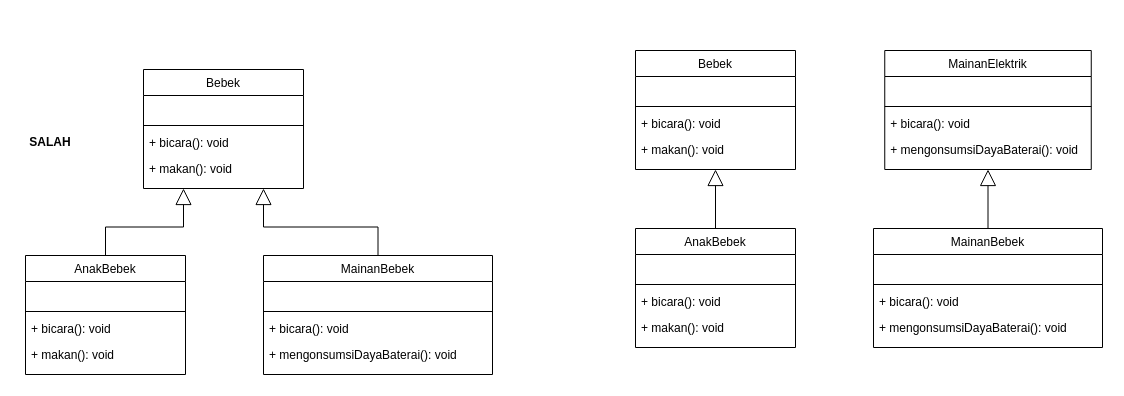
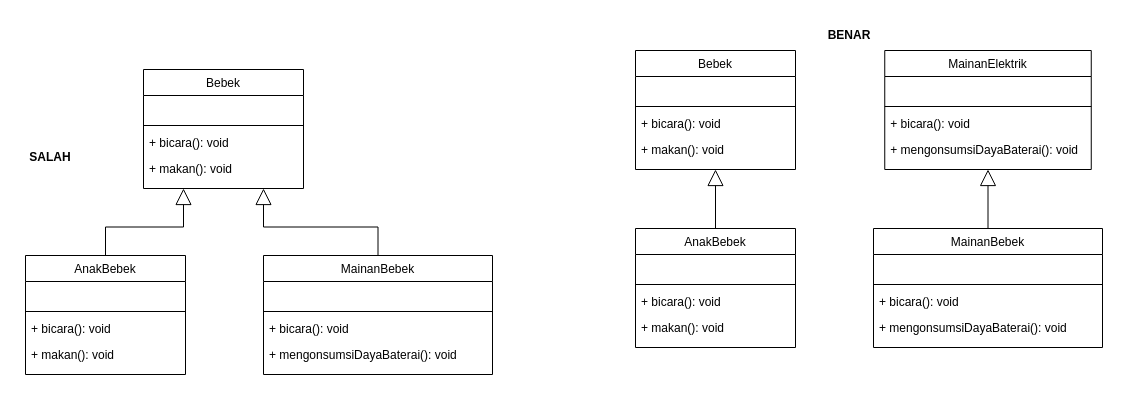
node "BENAR": added
node "SALAH": moved (51, 143) -> (51, 158)
